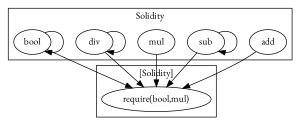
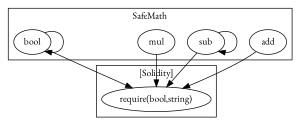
cluster "Solidity": label "Solidity" -> "SafeMath"
node "div": removed
node "require(bool,mul)": label "require(bool,mul)" -> "require(bool,string)"
